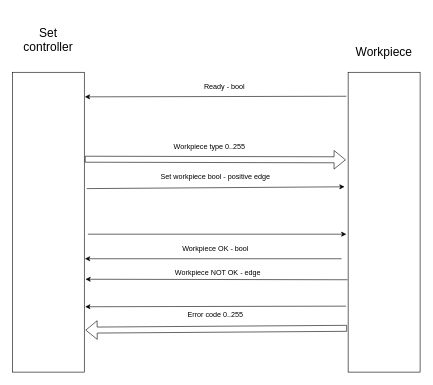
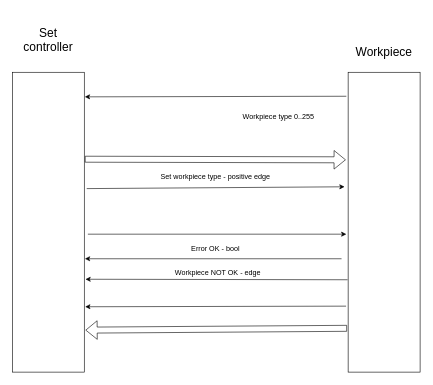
node "Ready - bool": removed
node "Workpiece type 0..255": moved (210, 147) -> (279, 117)
node "Set workpiece bool - positive edge": label "Set workpiece bool - positive edge" -> "Set workpiece type - positive edge"
node "Workpiece OK - bool": label "Workpiece OK - bool" -> "Error OK - bool"
node "Error code 0..255": removed
